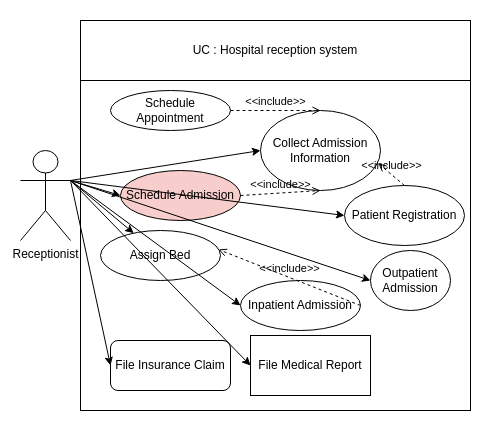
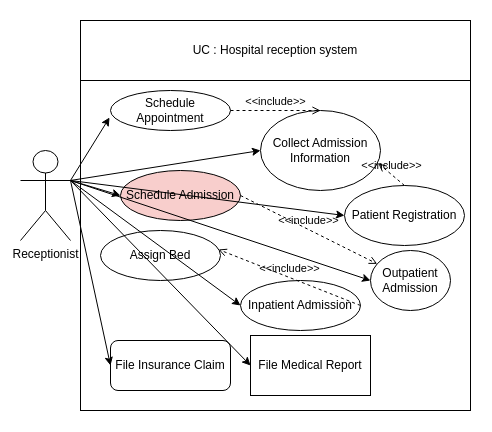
edge "Schedule Admission" -> "Collect Admission Information": now "Schedule Admission" -> "Outpatient Admission"
edge "Receptionist" -> "Assign Bed": now "Receptionist" -> "Schedule Appointment"
